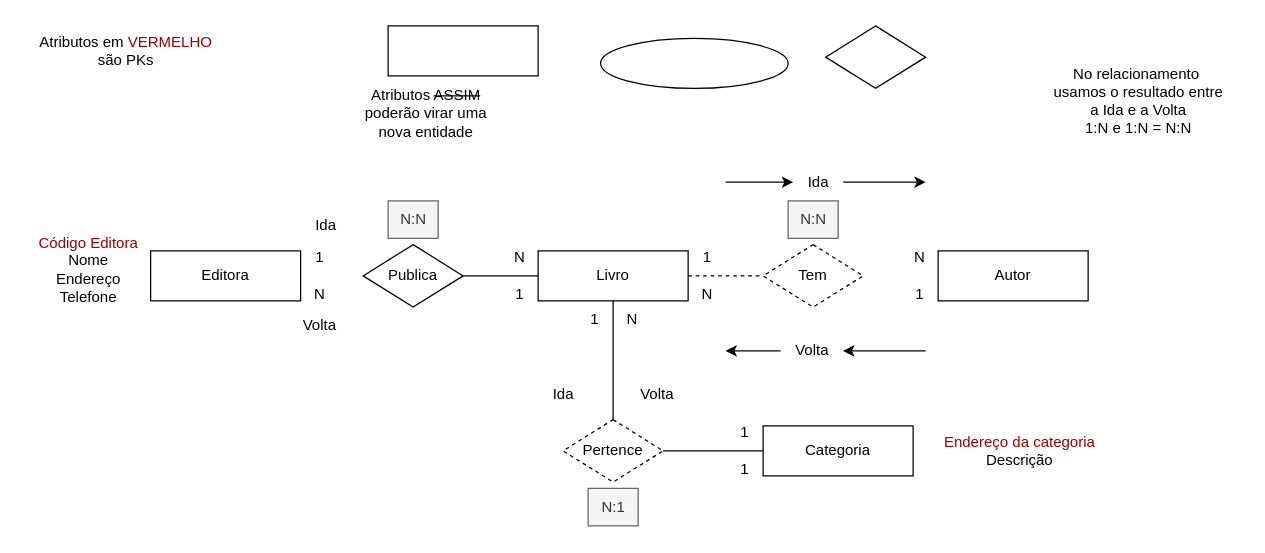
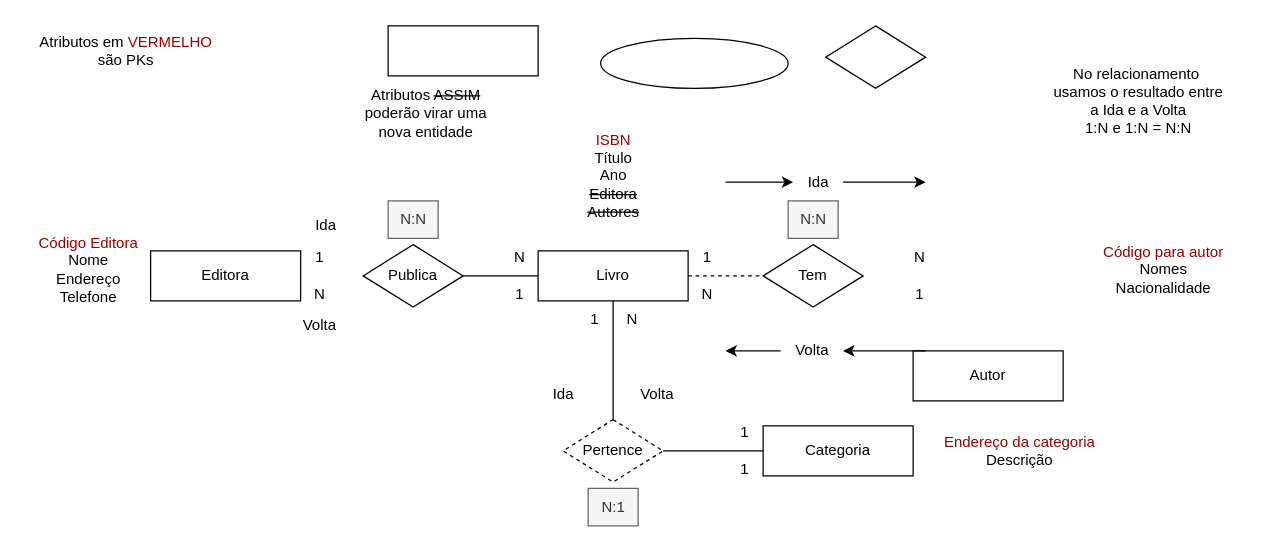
node "ISBN Título Ano Editora Autores": added
node "Código para autor Nomes Nacionalidade": added
node "Tem": style dashed -> solid
node "Autor": moved (1013, 276) -> (988, 376)
